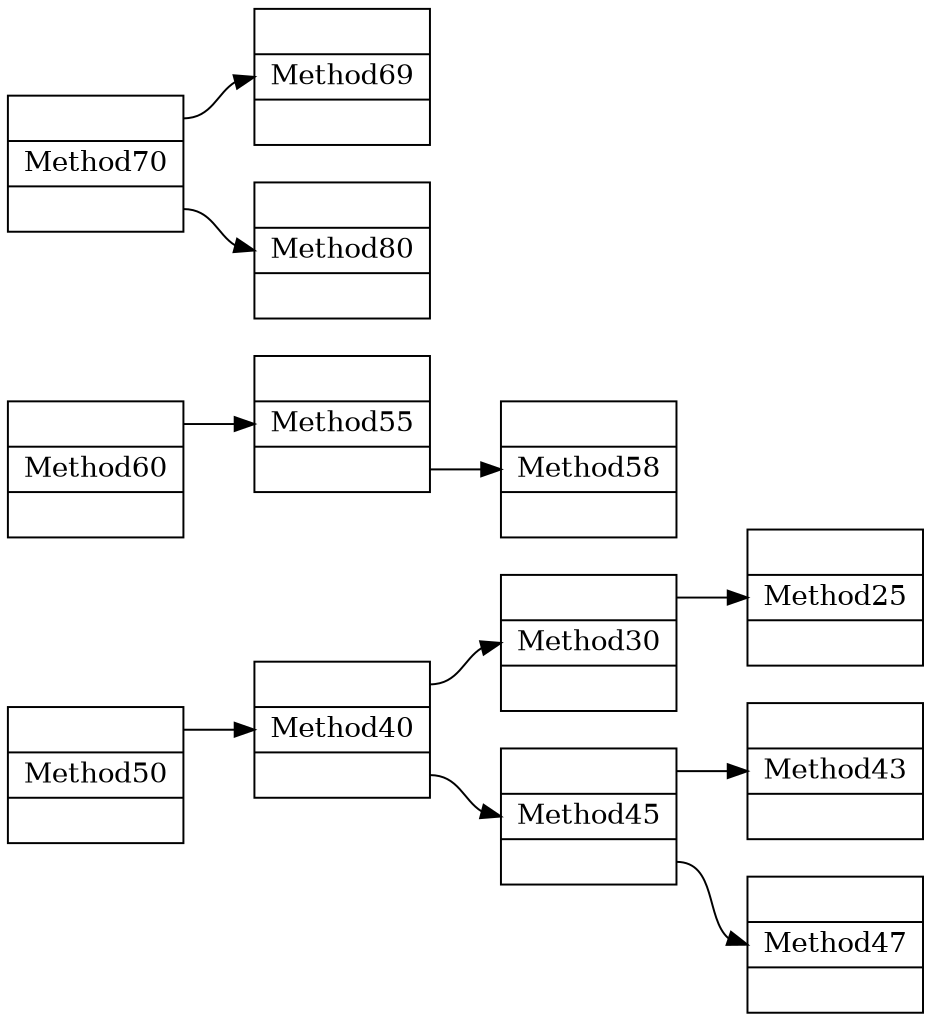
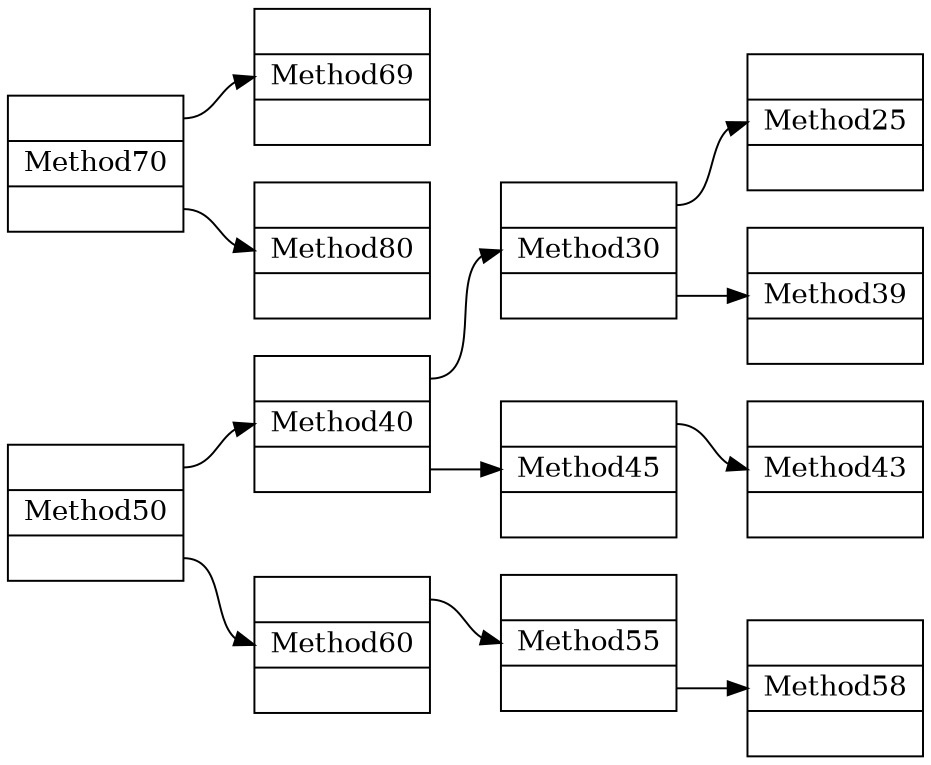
node "Method39": added
edge "Method50" -> "Method60": added
node "Method47": removed
